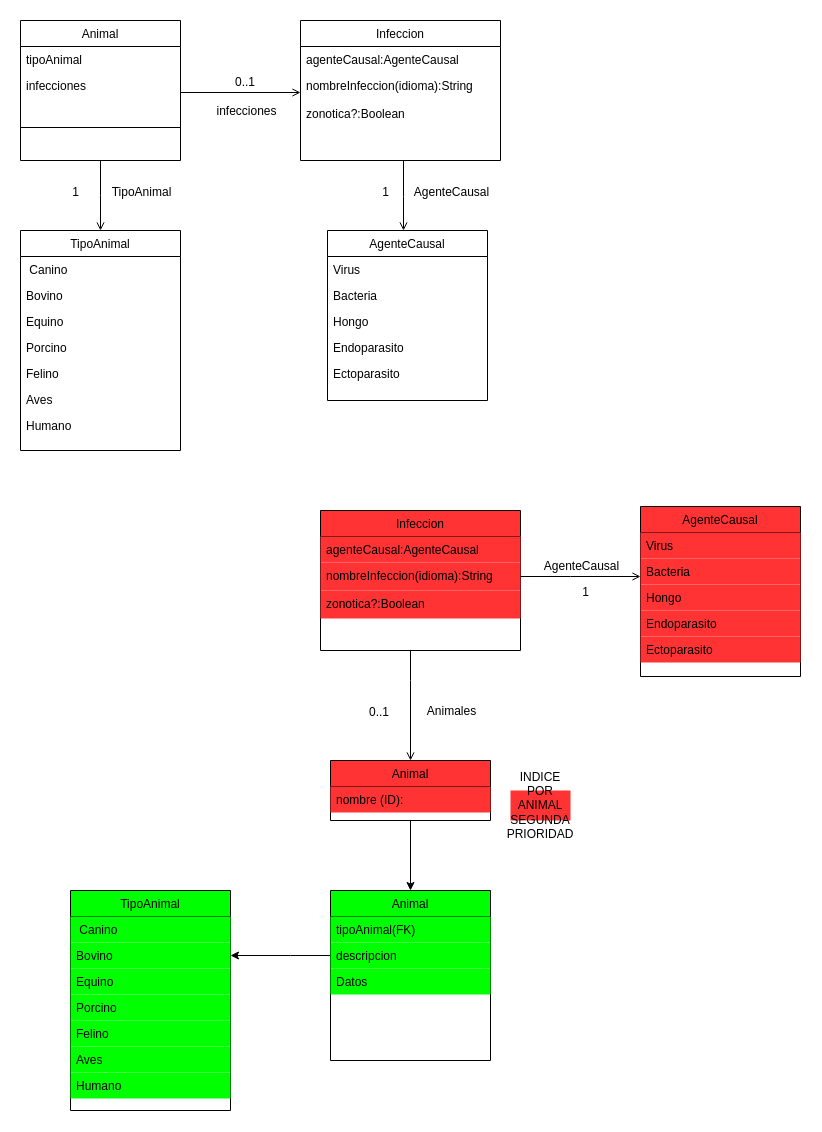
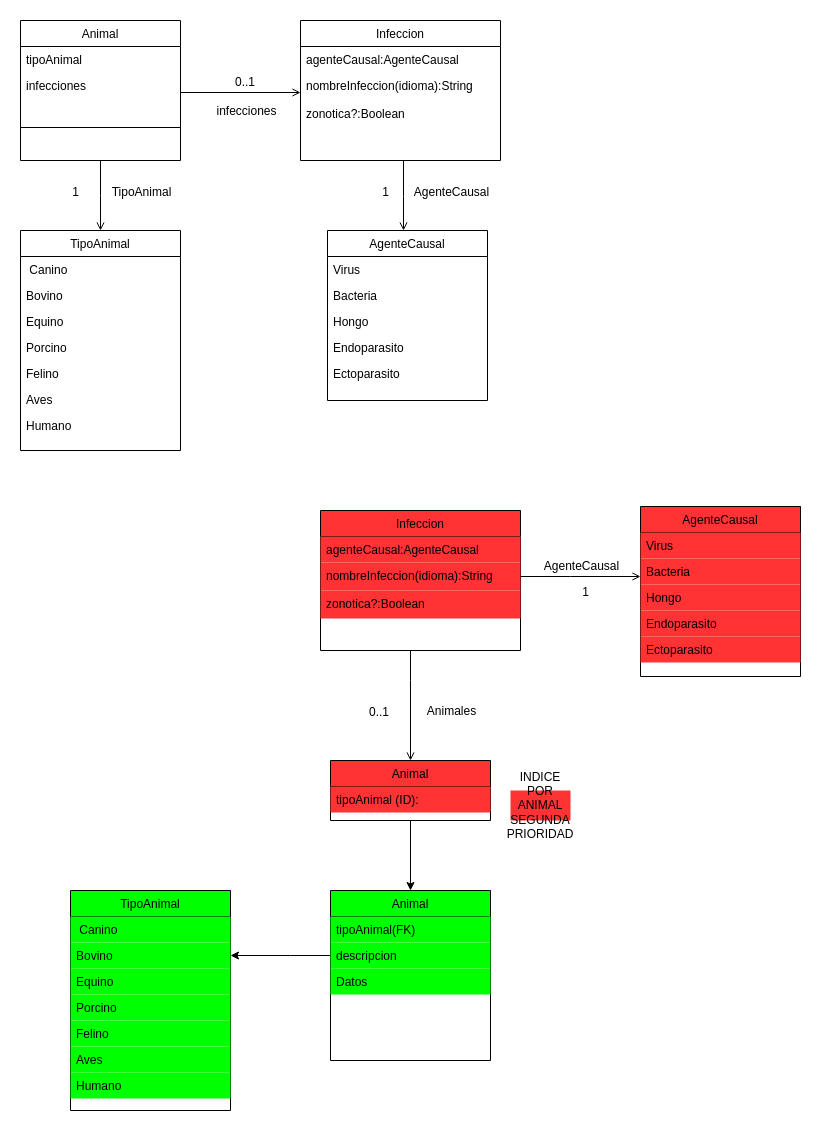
node "nombre (ID):": label "nombre (ID):" -> "tipoAnimal (ID):"
